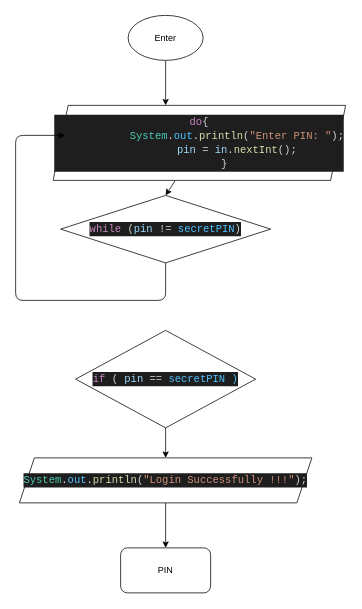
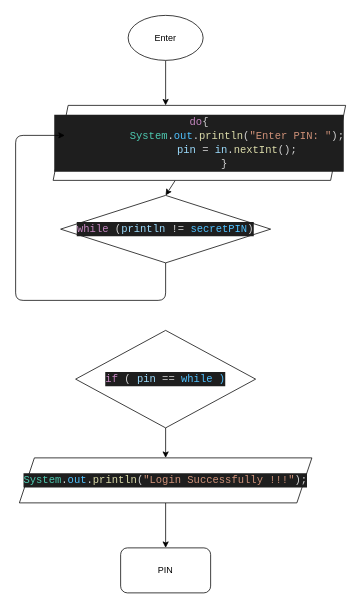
node "while (pin != secretPIN)": label "while (pin != secretPIN)" -> "while (println != secretPIN)"
node "if ( pin == secretPIN )": label "if ( pin == secretPIN )" -> "if ( pin == while )"
